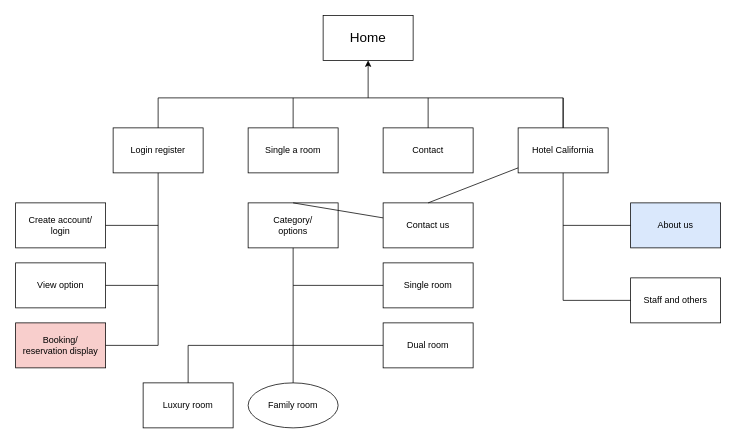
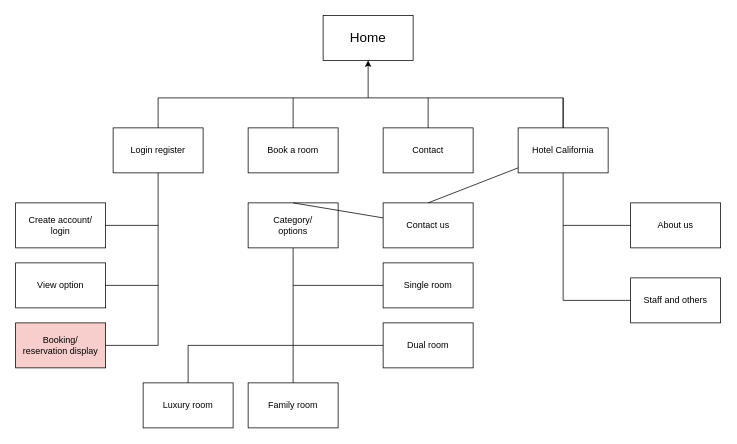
node "Single a room": label "Single a room" -> "Book a room"
node "About us": fillcolor #dae8fc -> #ffffff
node "Family room": shape ellipse -> rectangle
